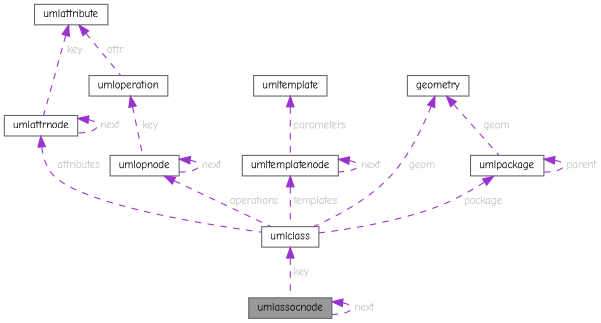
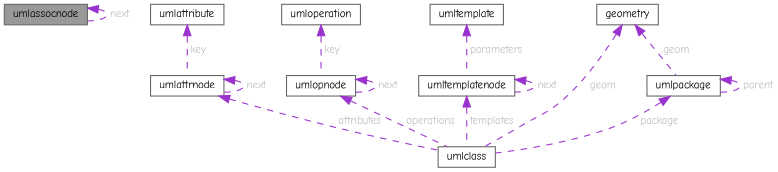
edge "umloperation" -> "umlattribute": removed, label "attr"
edge "umlassocnode" -> "umlclass": removed, label "key"
